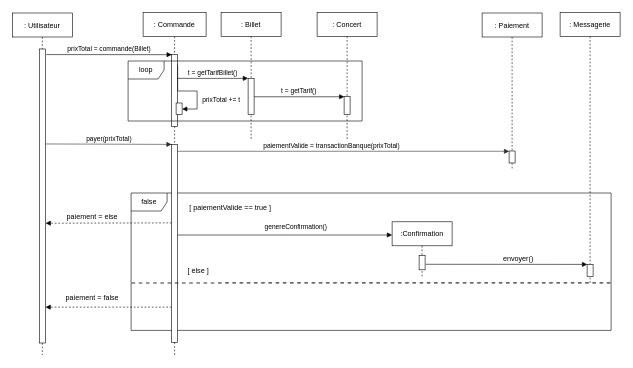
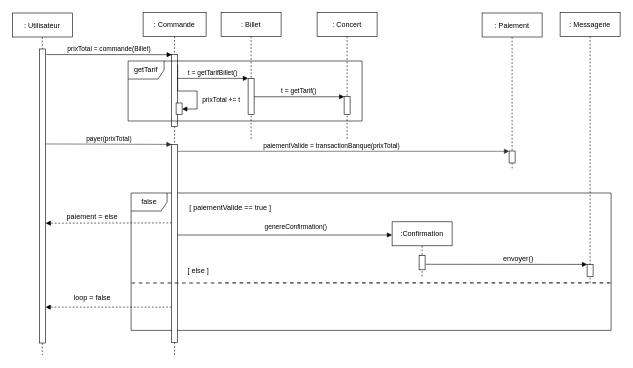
node "loop": label "loop" -> "getTarif"
node "paiement = false": label "paiement = false" -> "loop = false"
